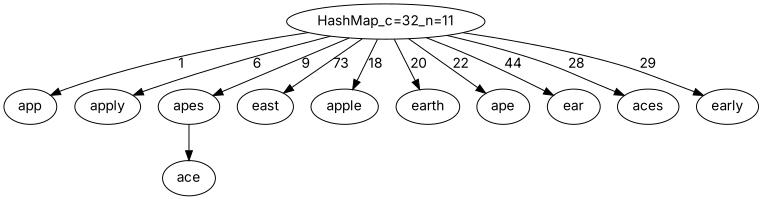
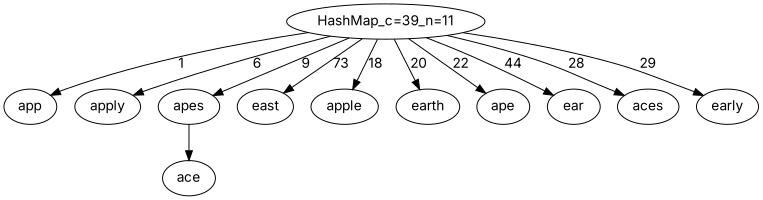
node "HashMap_c=32_n=11": label "HashMap_c=32_n=11" -> "HashMap_c=39_n=11"
